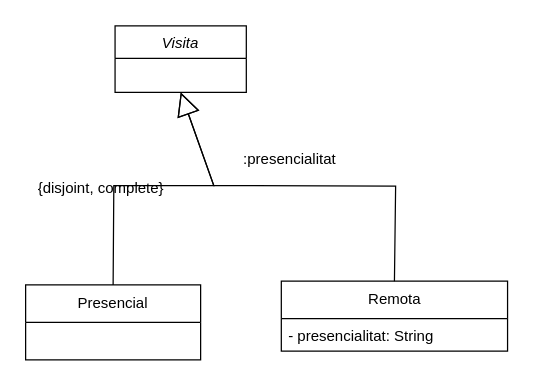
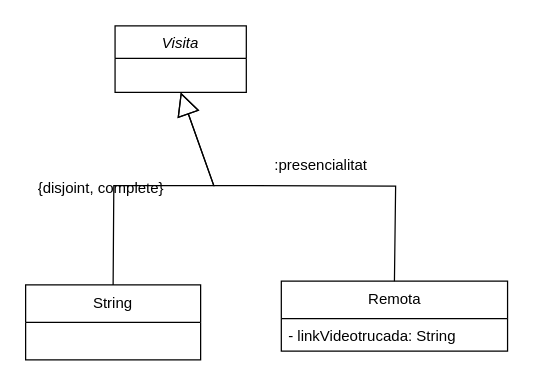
node ":presencialitat": moved (289, 159) -> (320, 165)
node "Presencial": label "Presencial" -> "String"
node "- presencialitat: String": label "- presencialitat: String" -> "- linkVideotrucada: String"
